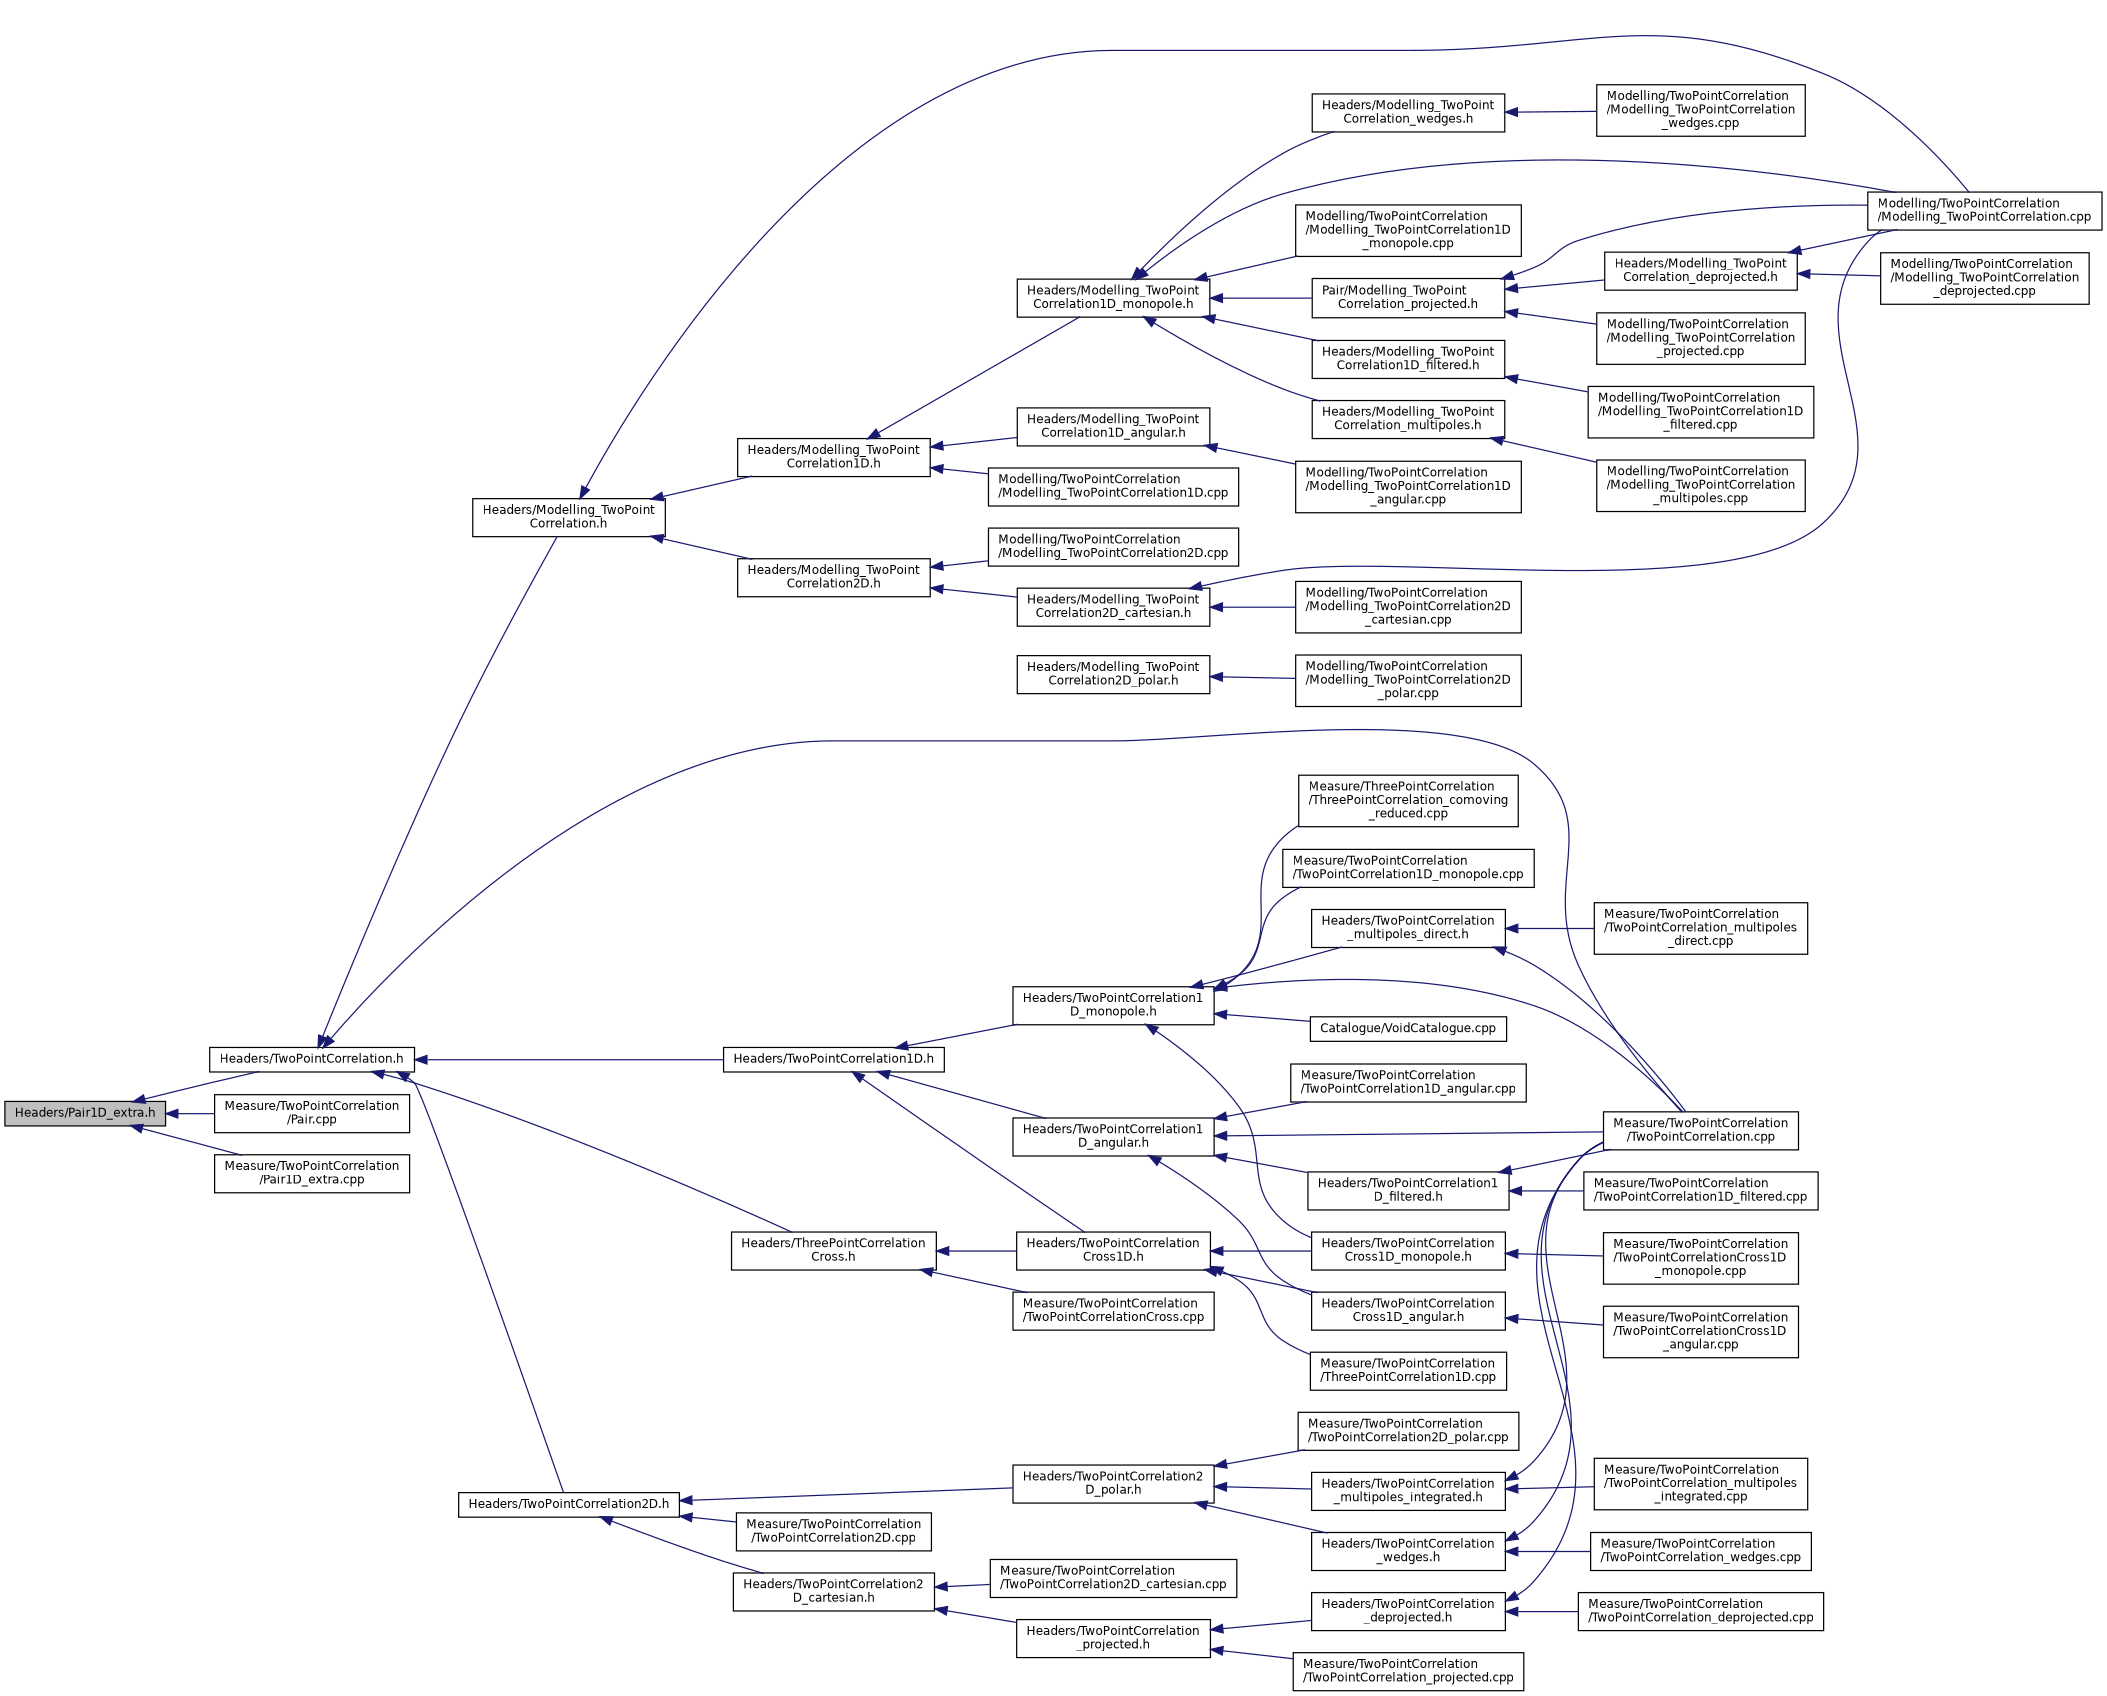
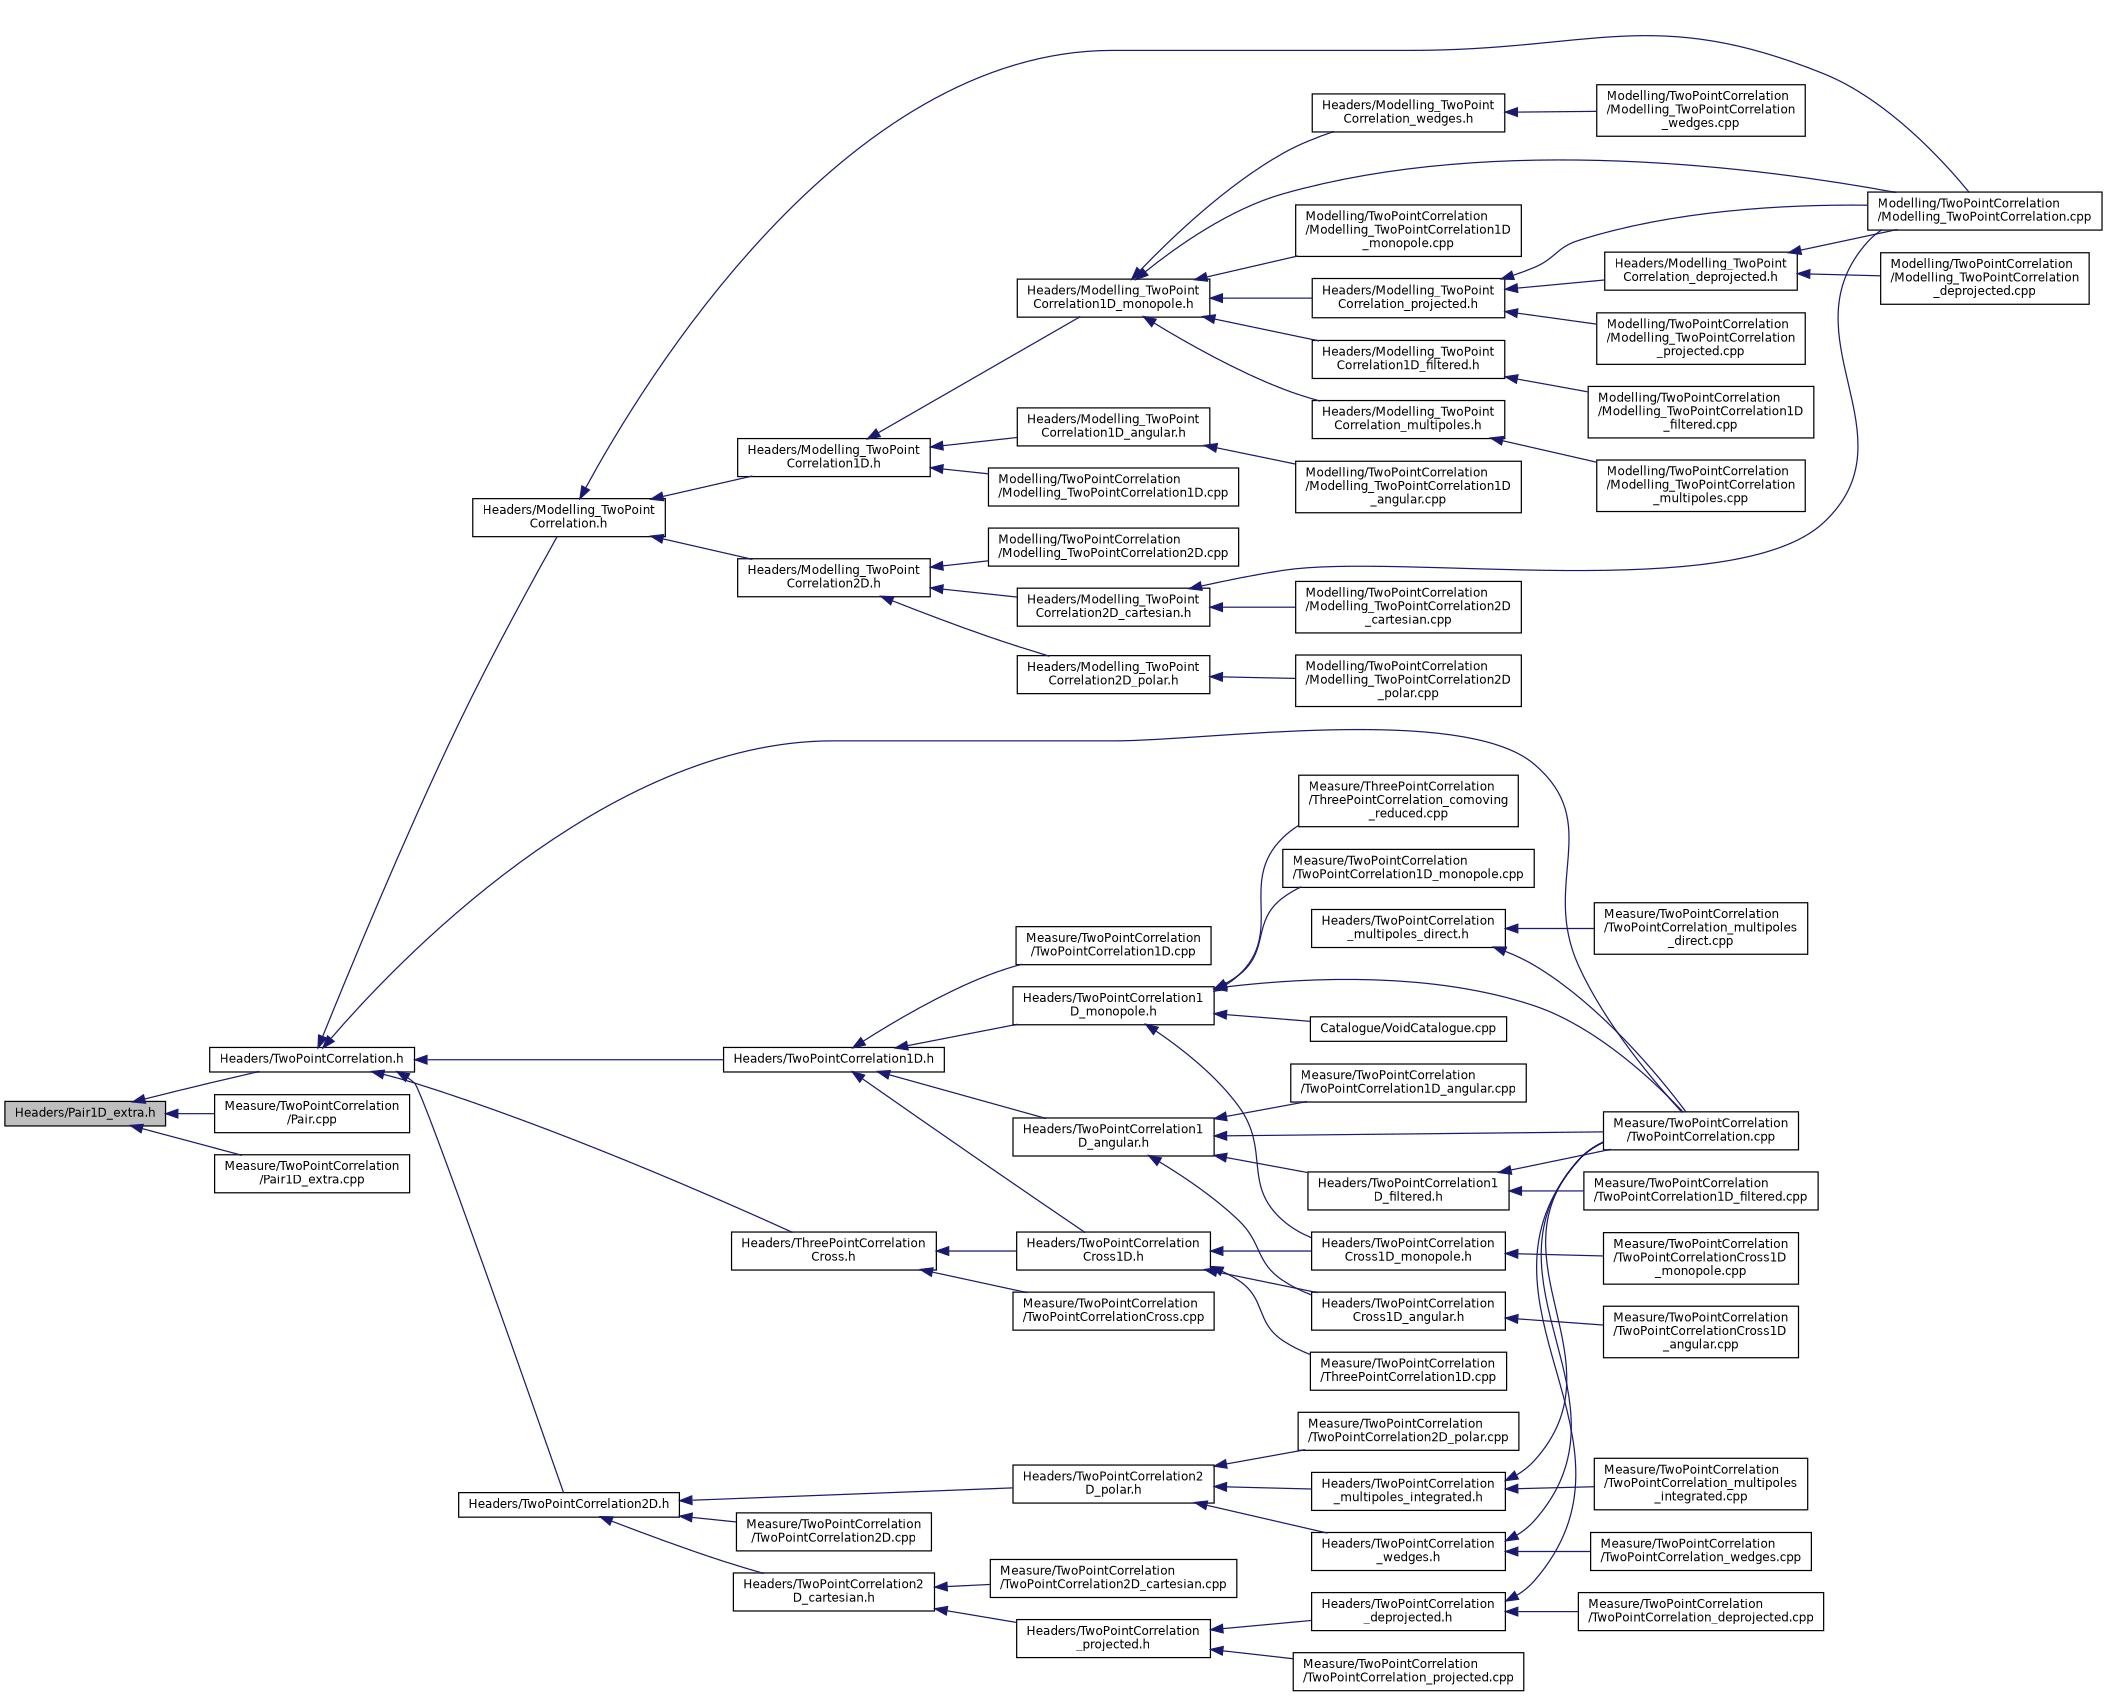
node "Pair/Modelling_TwoPoint Correlation_projected.h": label "Pair/Modelling_TwoPoint Correlation_projected.h" -> "Headers/Modelling_TwoPoint Correlation_projected.h"
edge "Headers/Modelling_TwoPoint Correlation2D_polar.h" -> "Headers/Modelling_TwoPoint Correlation2D.h": added
node "Measure/TwoPointCorrelation /TwoPointCorrelation1D.cpp": added
edge "Headers/TwoPointCorrelation _multipoles_direct.h" -> "Headers/TwoPointCorrelation1 D_monopole.h": removed
